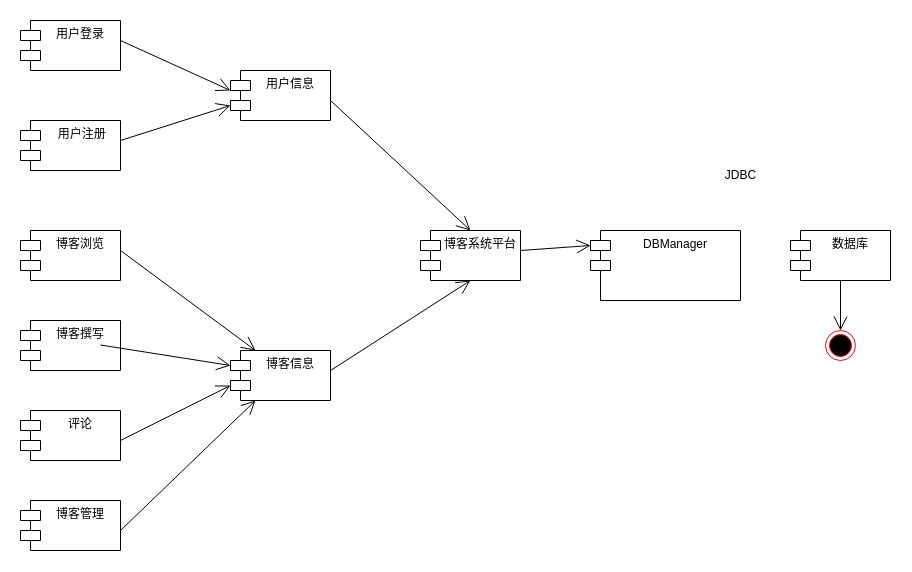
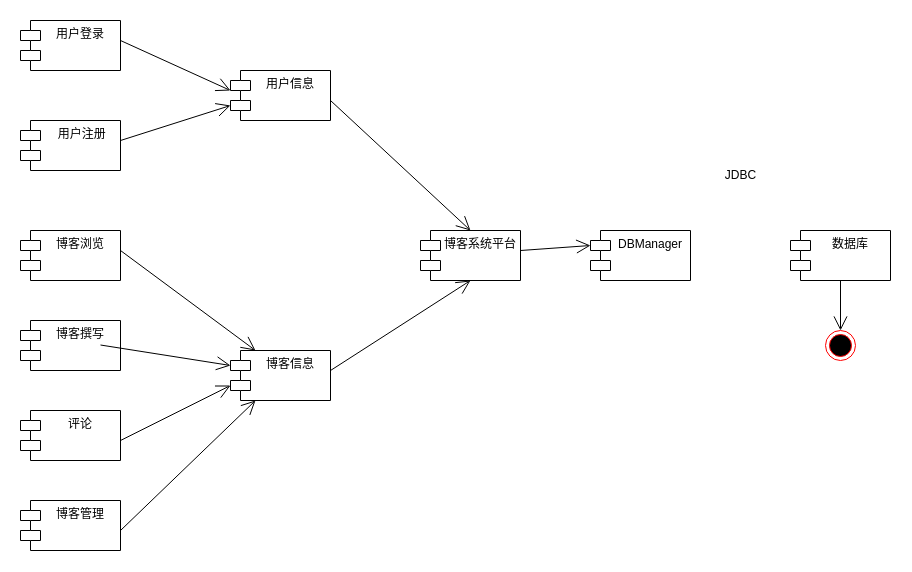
node "DBManager": size 150x70 -> 100x50
